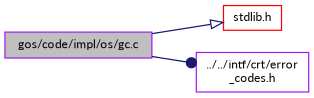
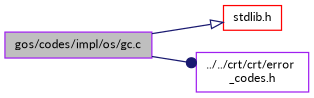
node "gos/code/impl/os/gc.c": label "gos/code/impl/os/gc.c" -> "gos/codes/impl/os/gc.c"
node "../../intf/crt/error _codes.h": label "../../intf/crt/error _codes.h" -> "../../crt/crt/error _codes.h"
